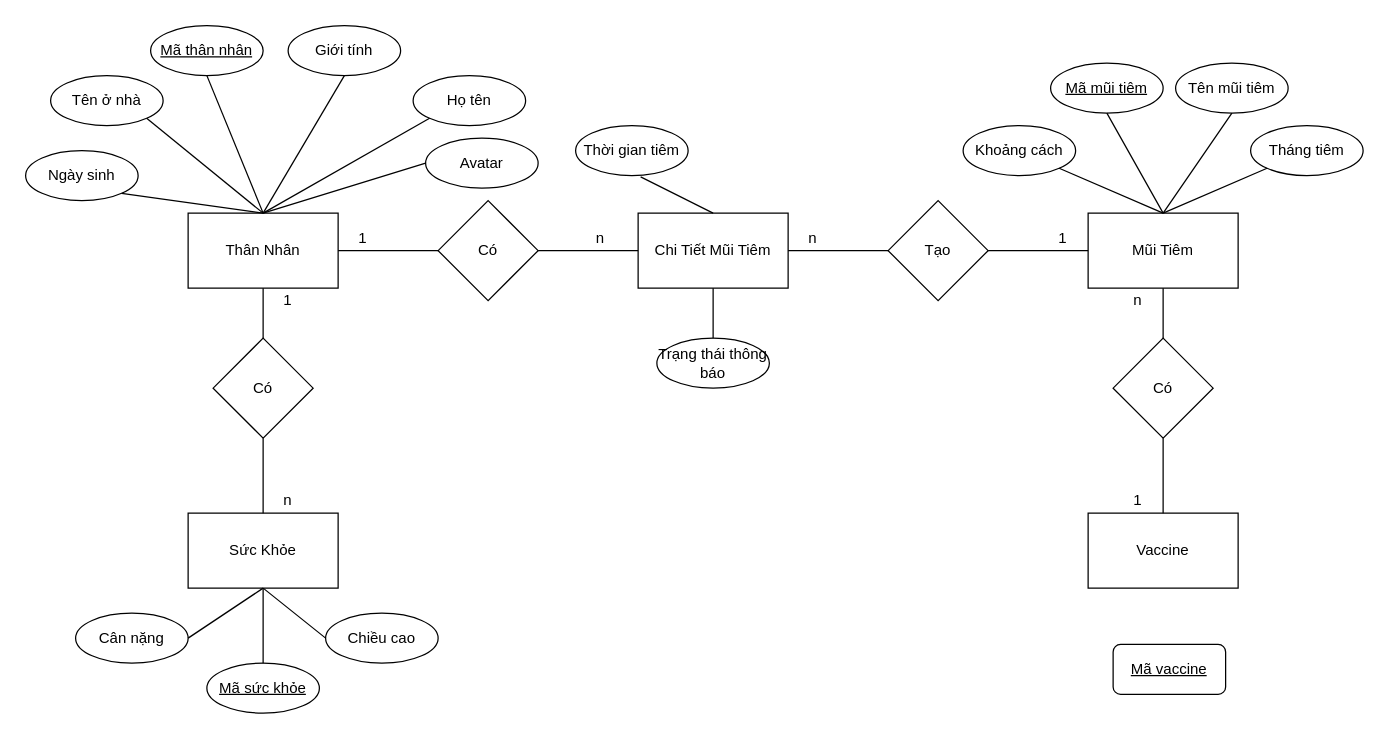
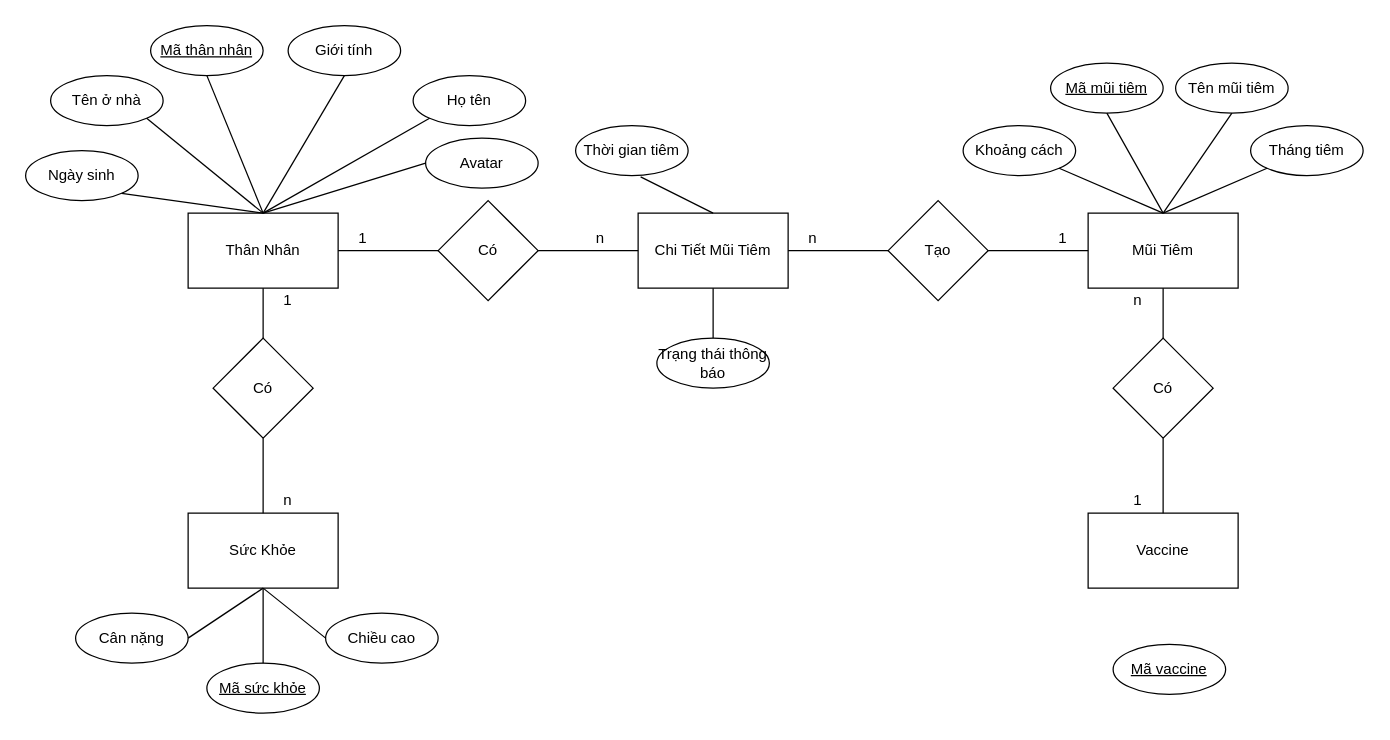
node "Mã vaccine": shape rounded rectangle -> ellipse
